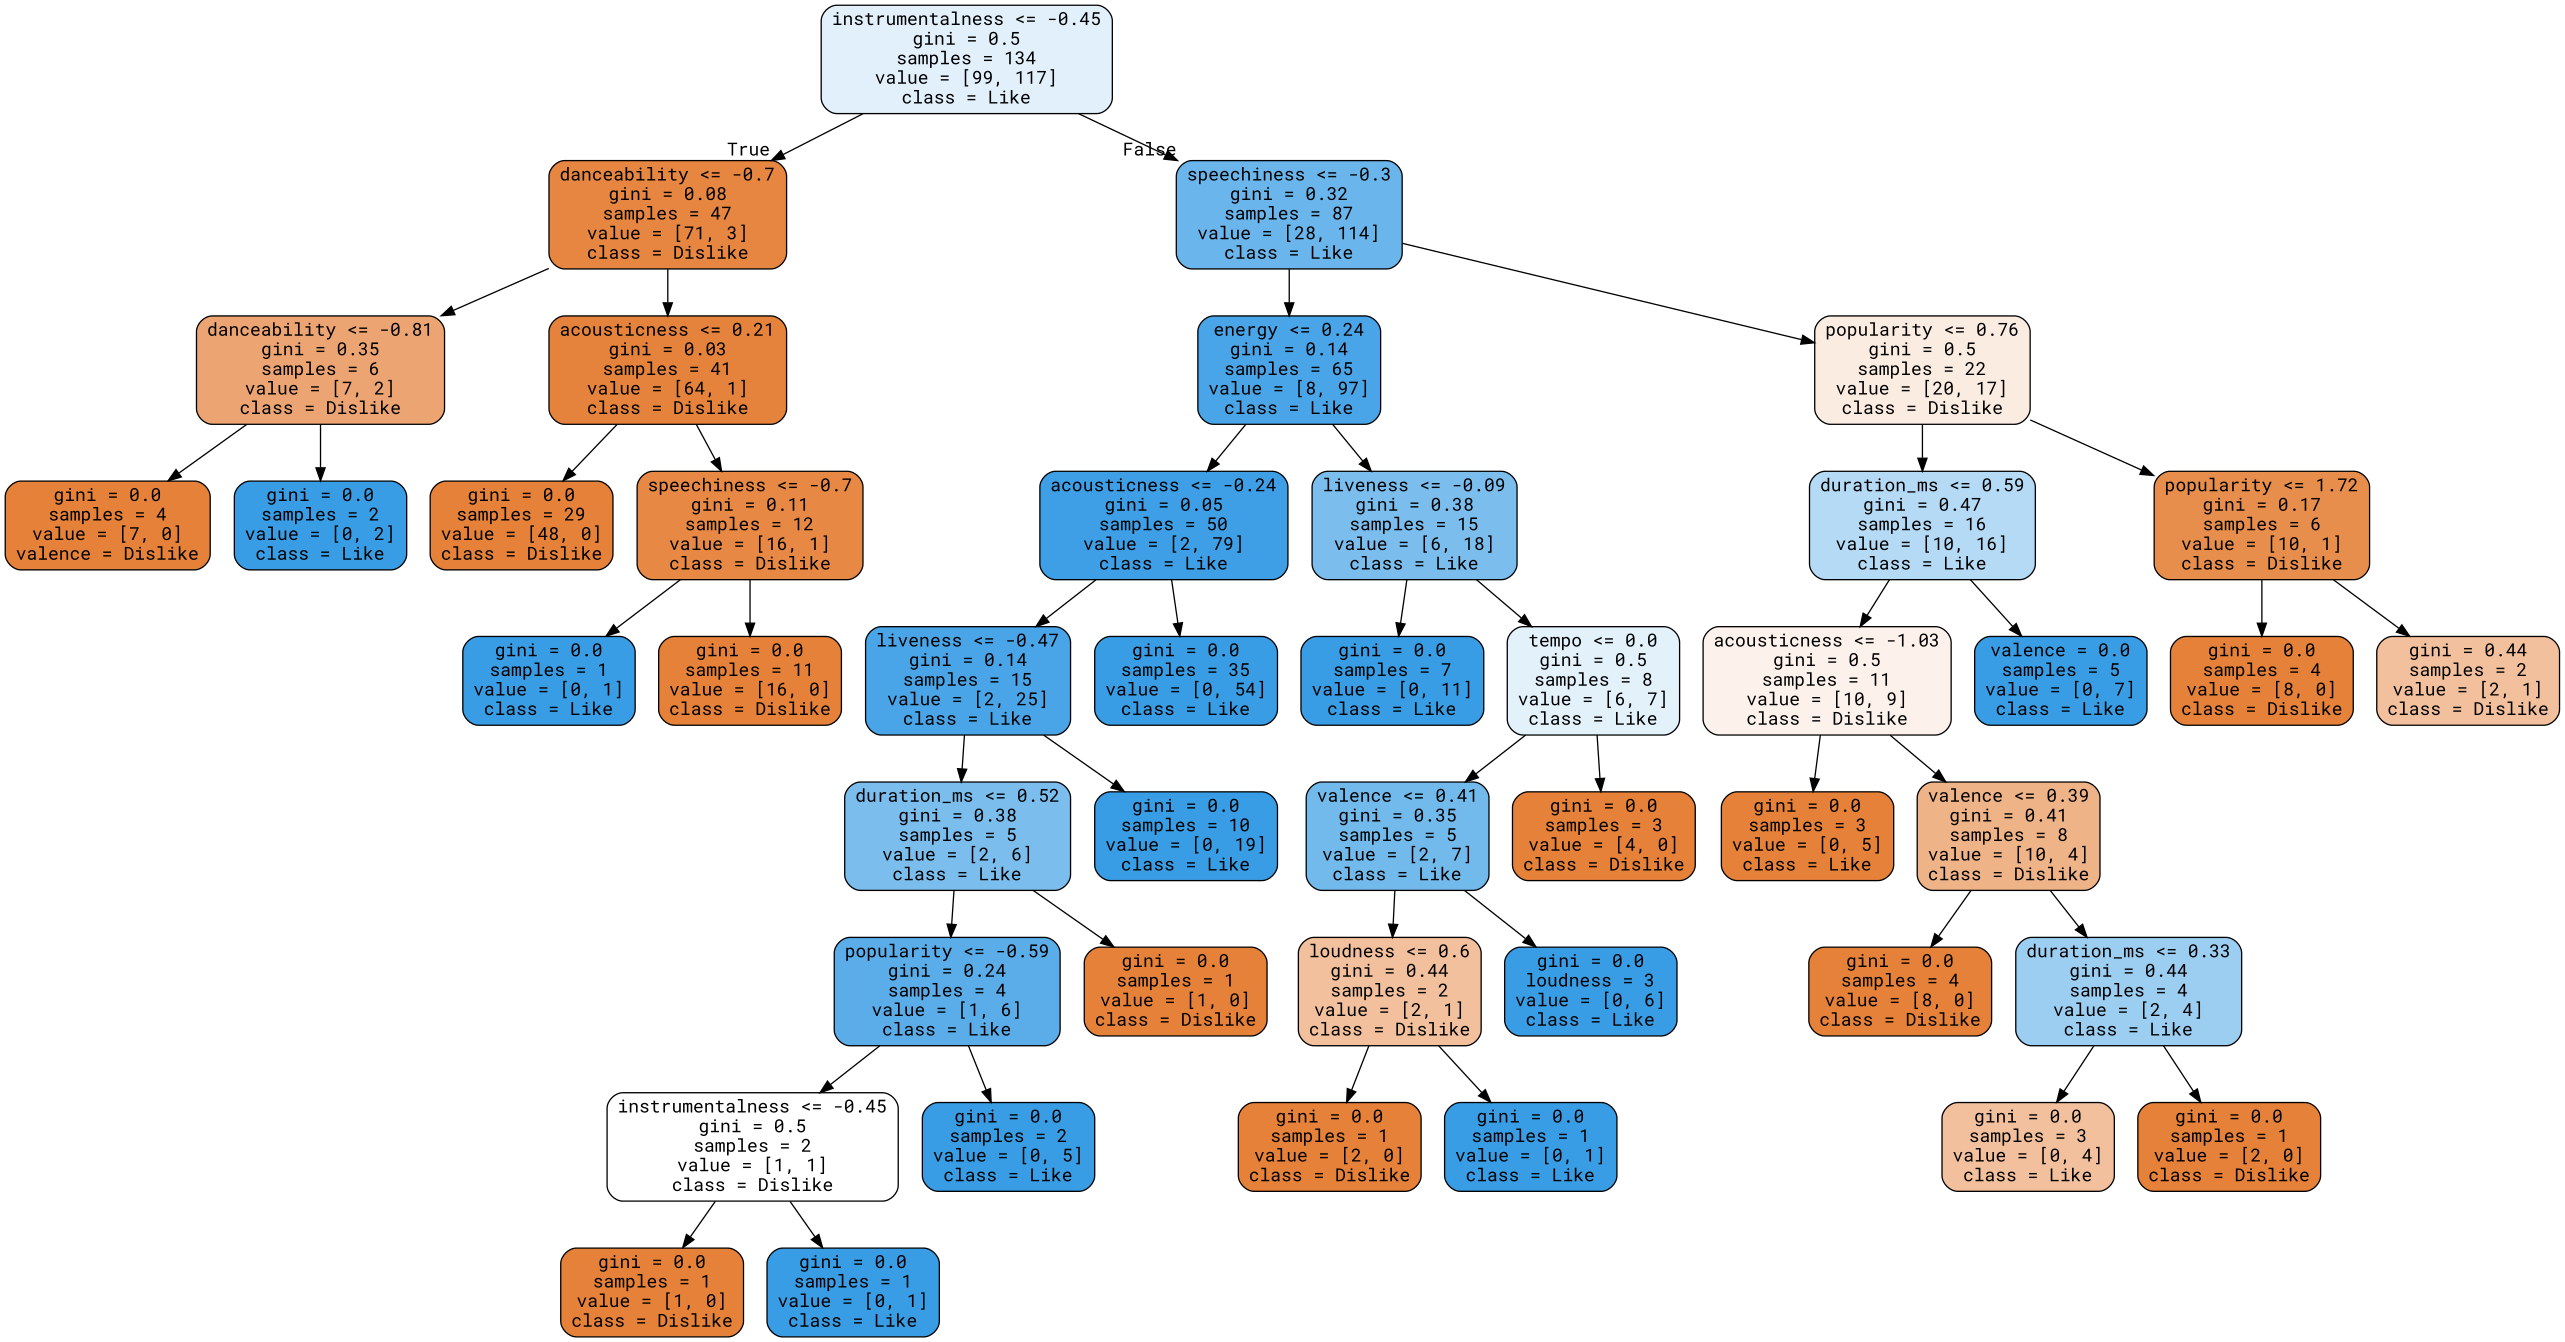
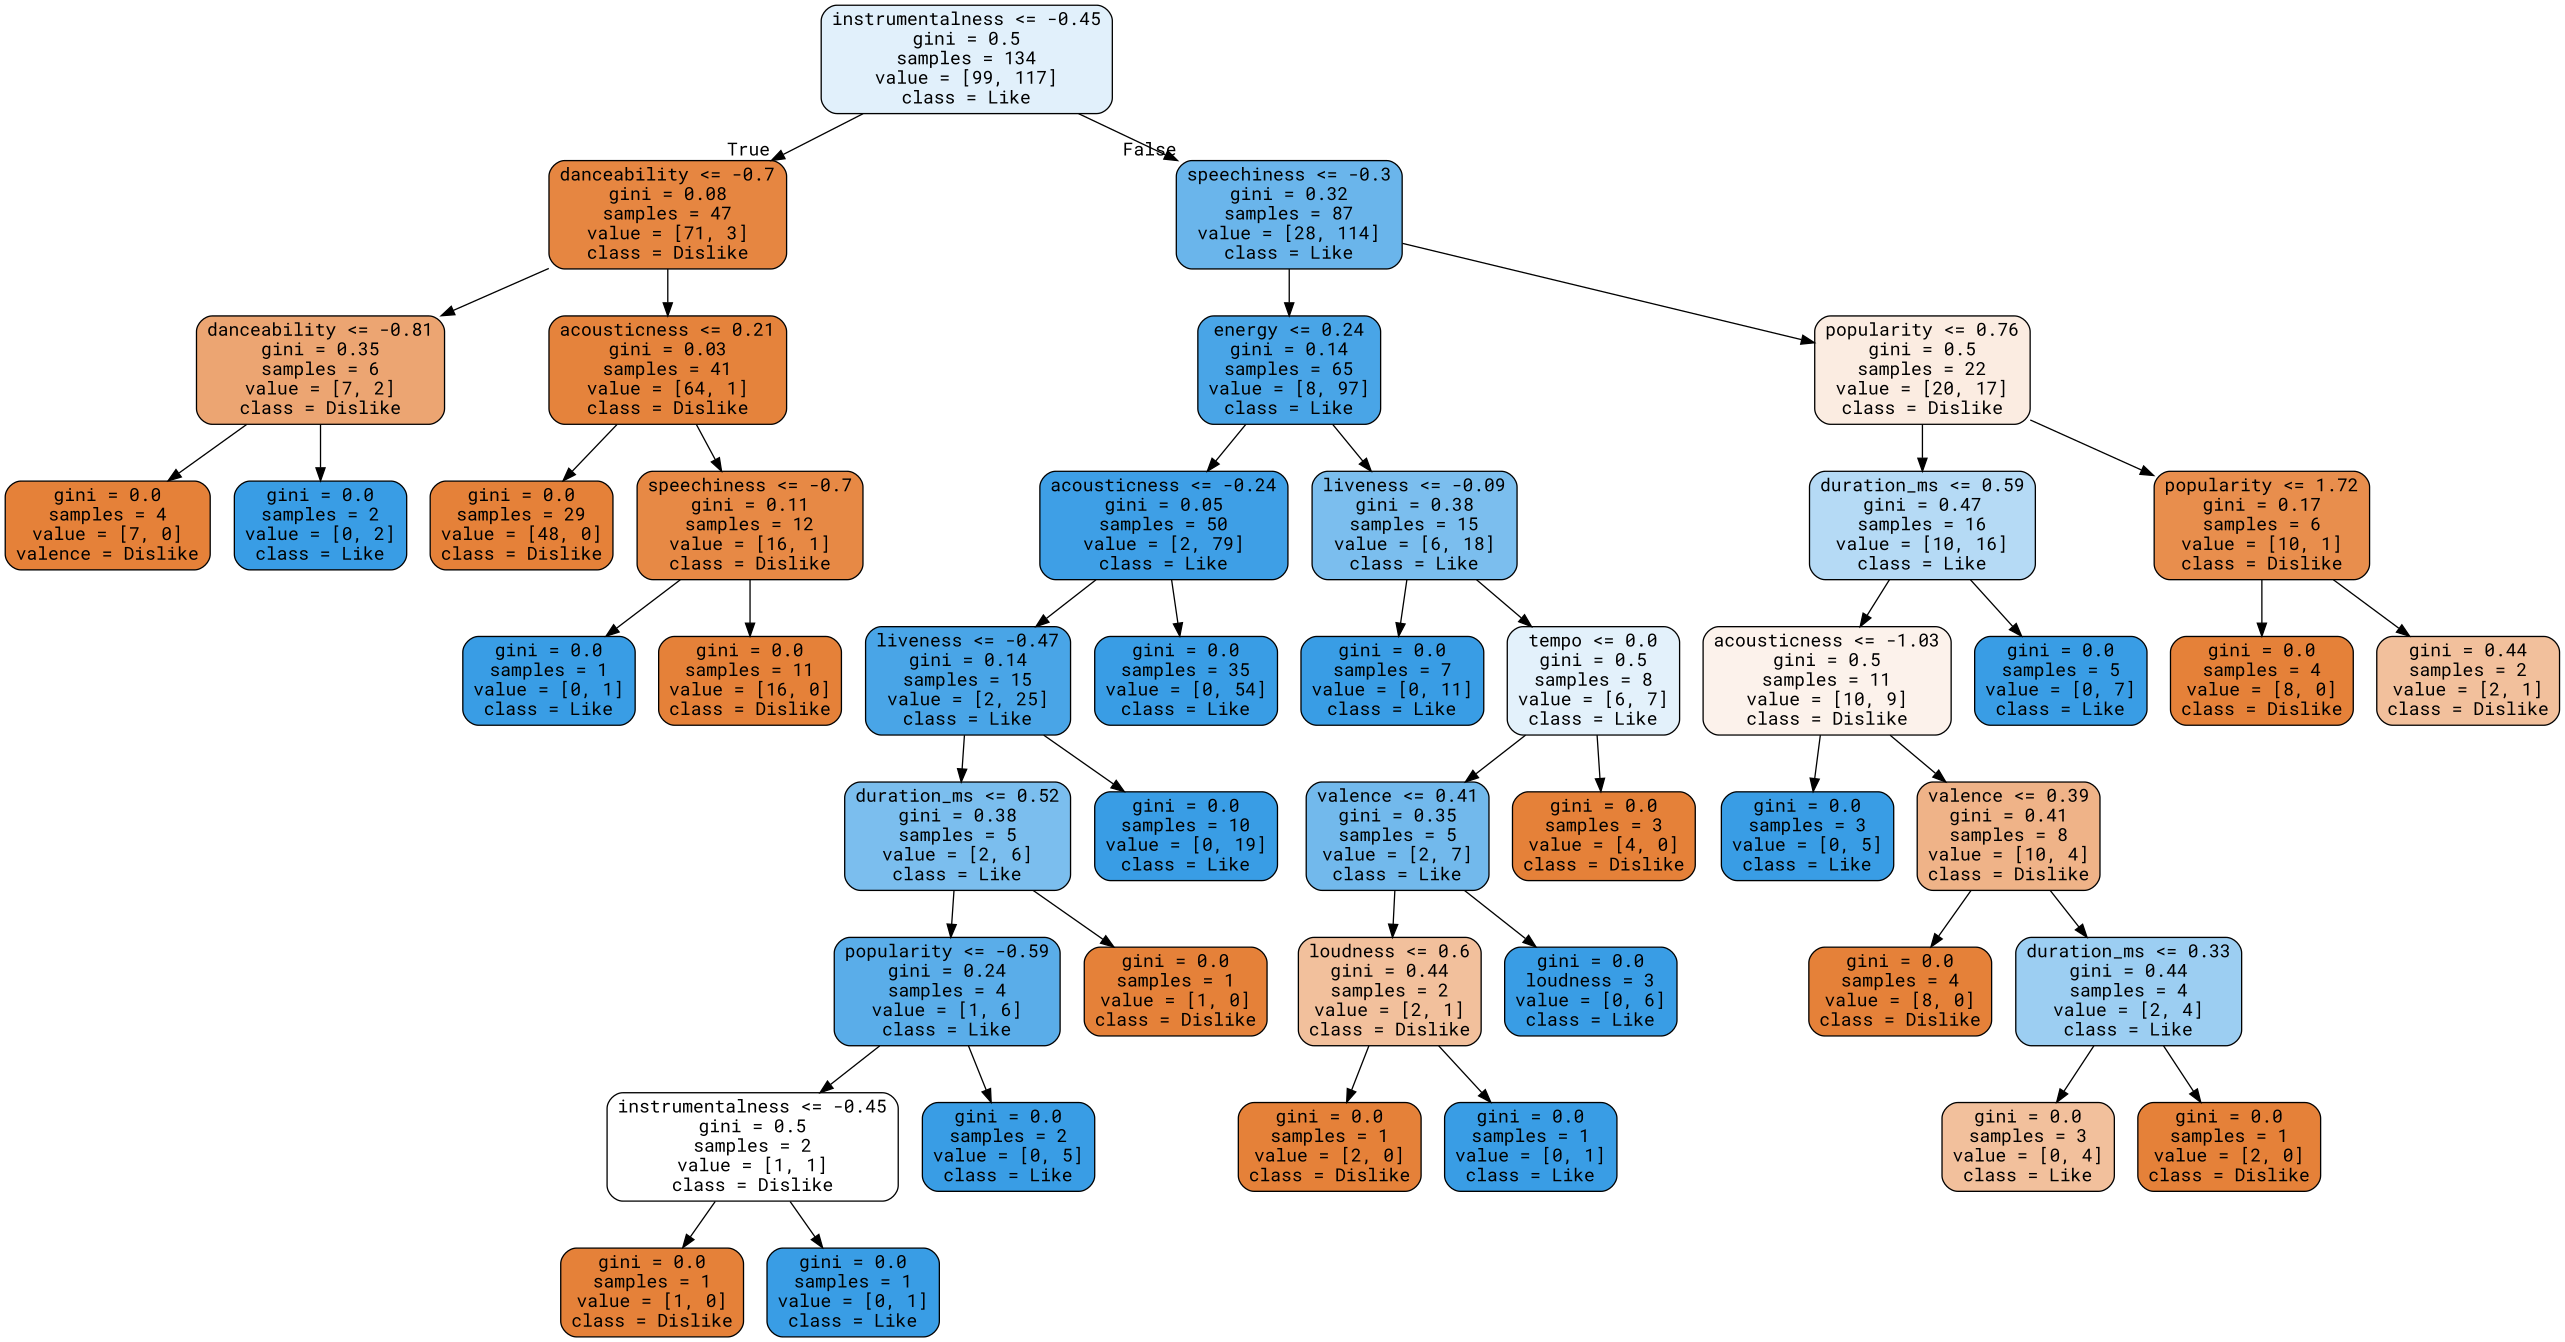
node "valence = 0.0 samples = 5 value = [0, 7] class = Like": label "valence = 0.0 samples = 5 value = [0, 7] class = Like" -> "gini = 0.0 samples = 5 value = [0, 7] class = Like"
node "gini = 0.0 samples = 3 value = [0, 5] class = Like": fillcolor #e58139 -> #399de5
